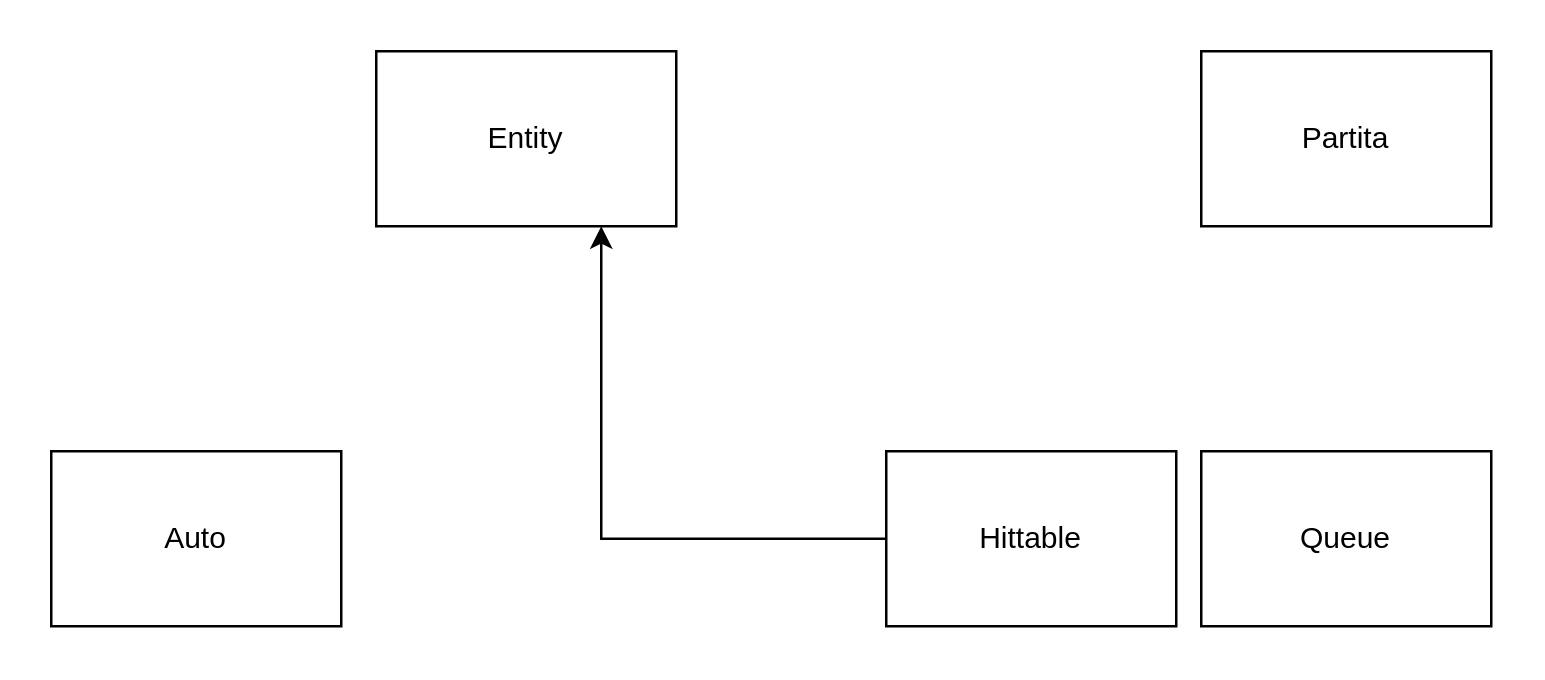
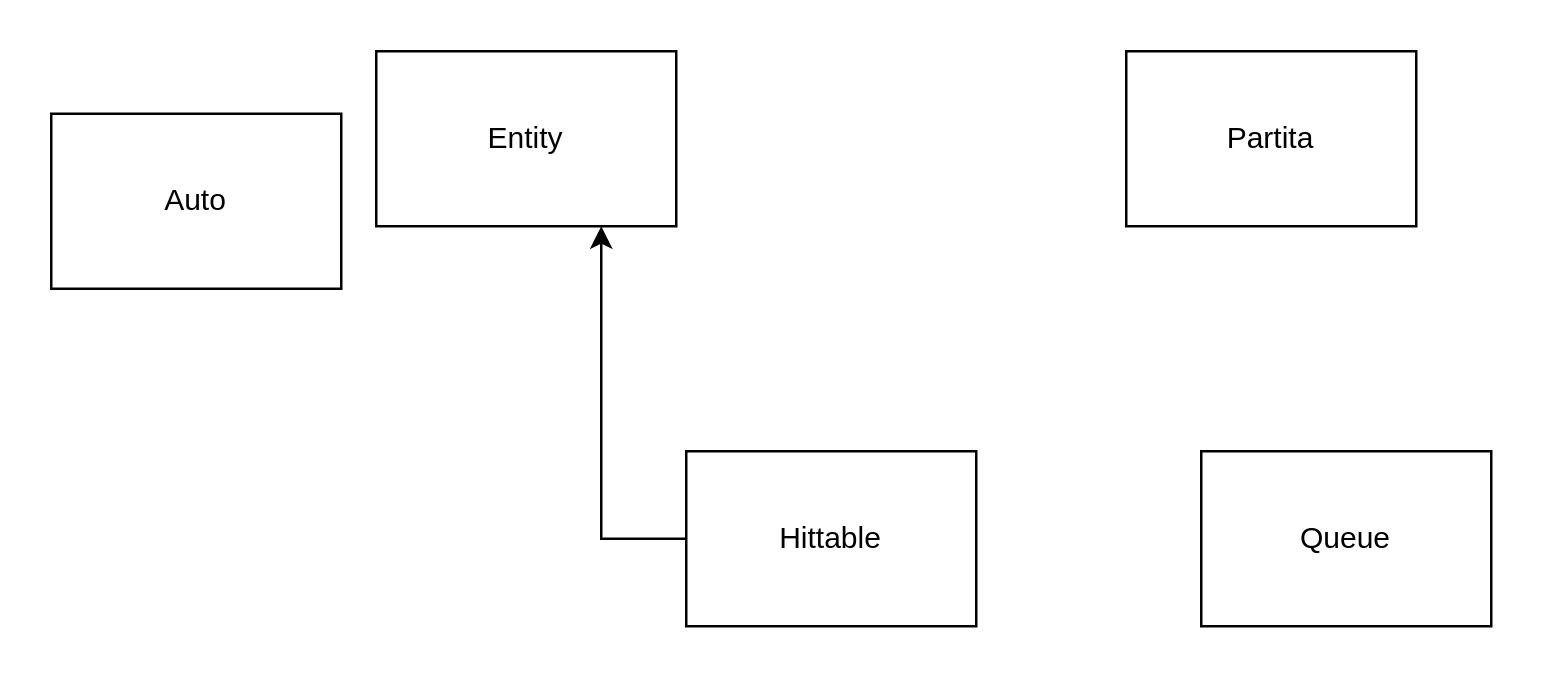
node "Partita": moved (1346, 139) -> (1271, 139)
node "Auto": moved (196, 539) -> (196, 201)
node "Hittable": moved (1031, 539) -> (831, 539)
